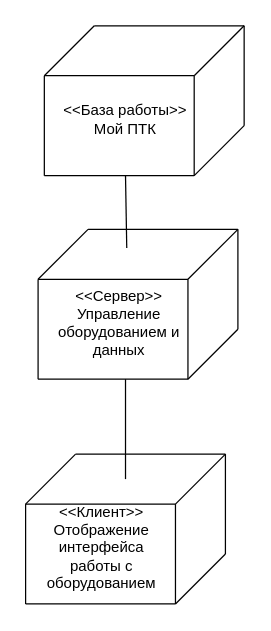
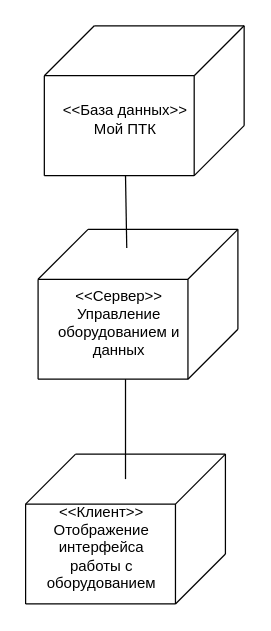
node "<<База работы>> Мой ПТК": label "<<База работы>> Мой ПТК" -> "<<База данных>> Мой ПТК"
